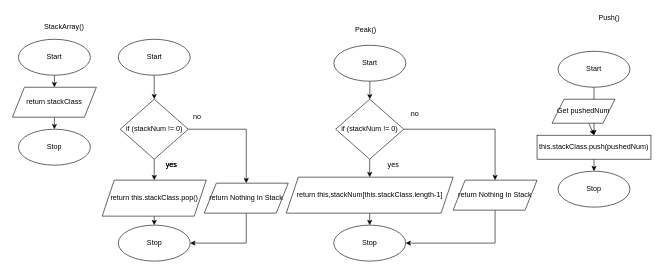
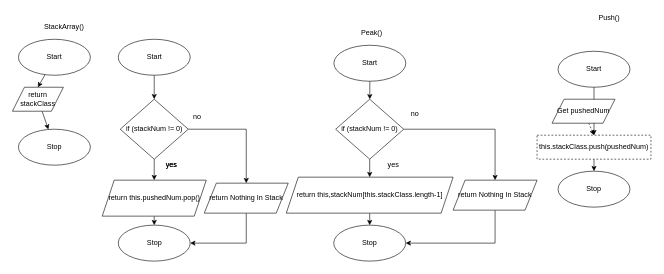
node "Peak()": moved (366, 30) -> (372, 33)
node "return stackClass": size 84x30 -> 51x24
edge "Get pushedNum" -> "this.stackClass.push(pushedNum)": style solid -> dashed
node "this.stackClass.push(pushedNum)": style solid -> dashed
node "return this.stackClass.pop()": label "return this.stackClass.pop()" -> "return this.pushedNum.pop()"
